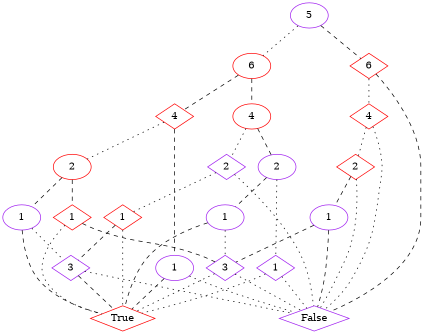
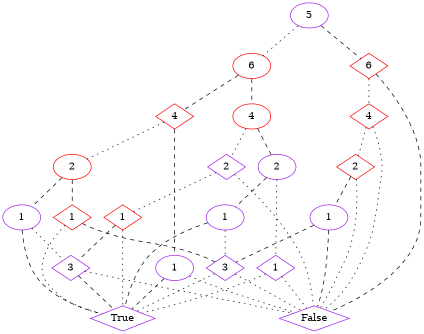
node "True": color red -> purple
